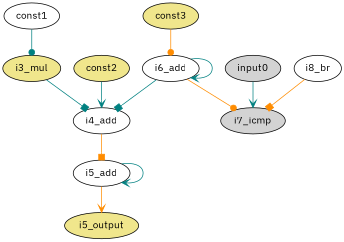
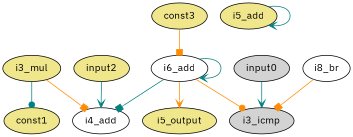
node "const1": fillcolor white -> khaki
edge "const1" -> "i3_mul": reversed
edge "const3" -> "i6_add": arrowhead dot -> box
node "const2": label "const2" -> "input2"
edge "i3_mul" -> "i4_add": color teal -> darkorange
node "i7_icmp": label "i7_icmp" -> "i3_icmp"
edge "i4_add" -> "i5_add": removed
node "i5_add": fillcolor white -> khaki
edge "i5_add" -> "i5_output": now "i6_add" -> "i5_output"
